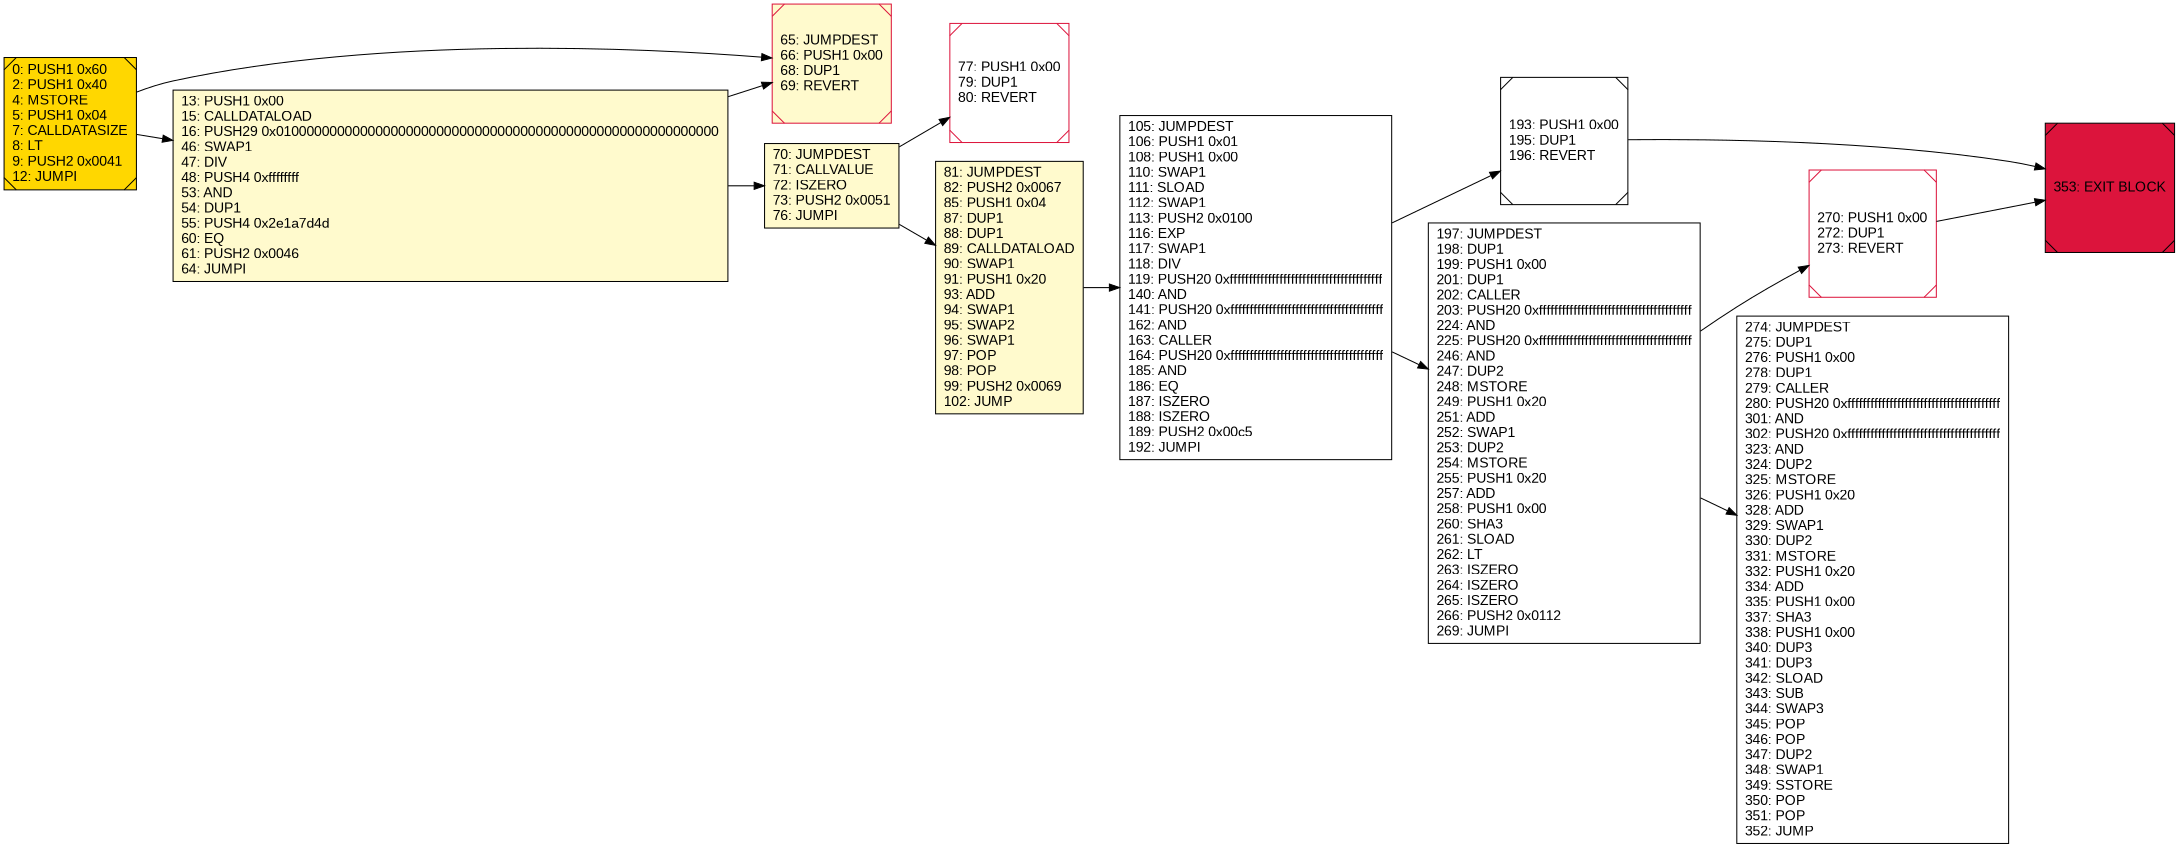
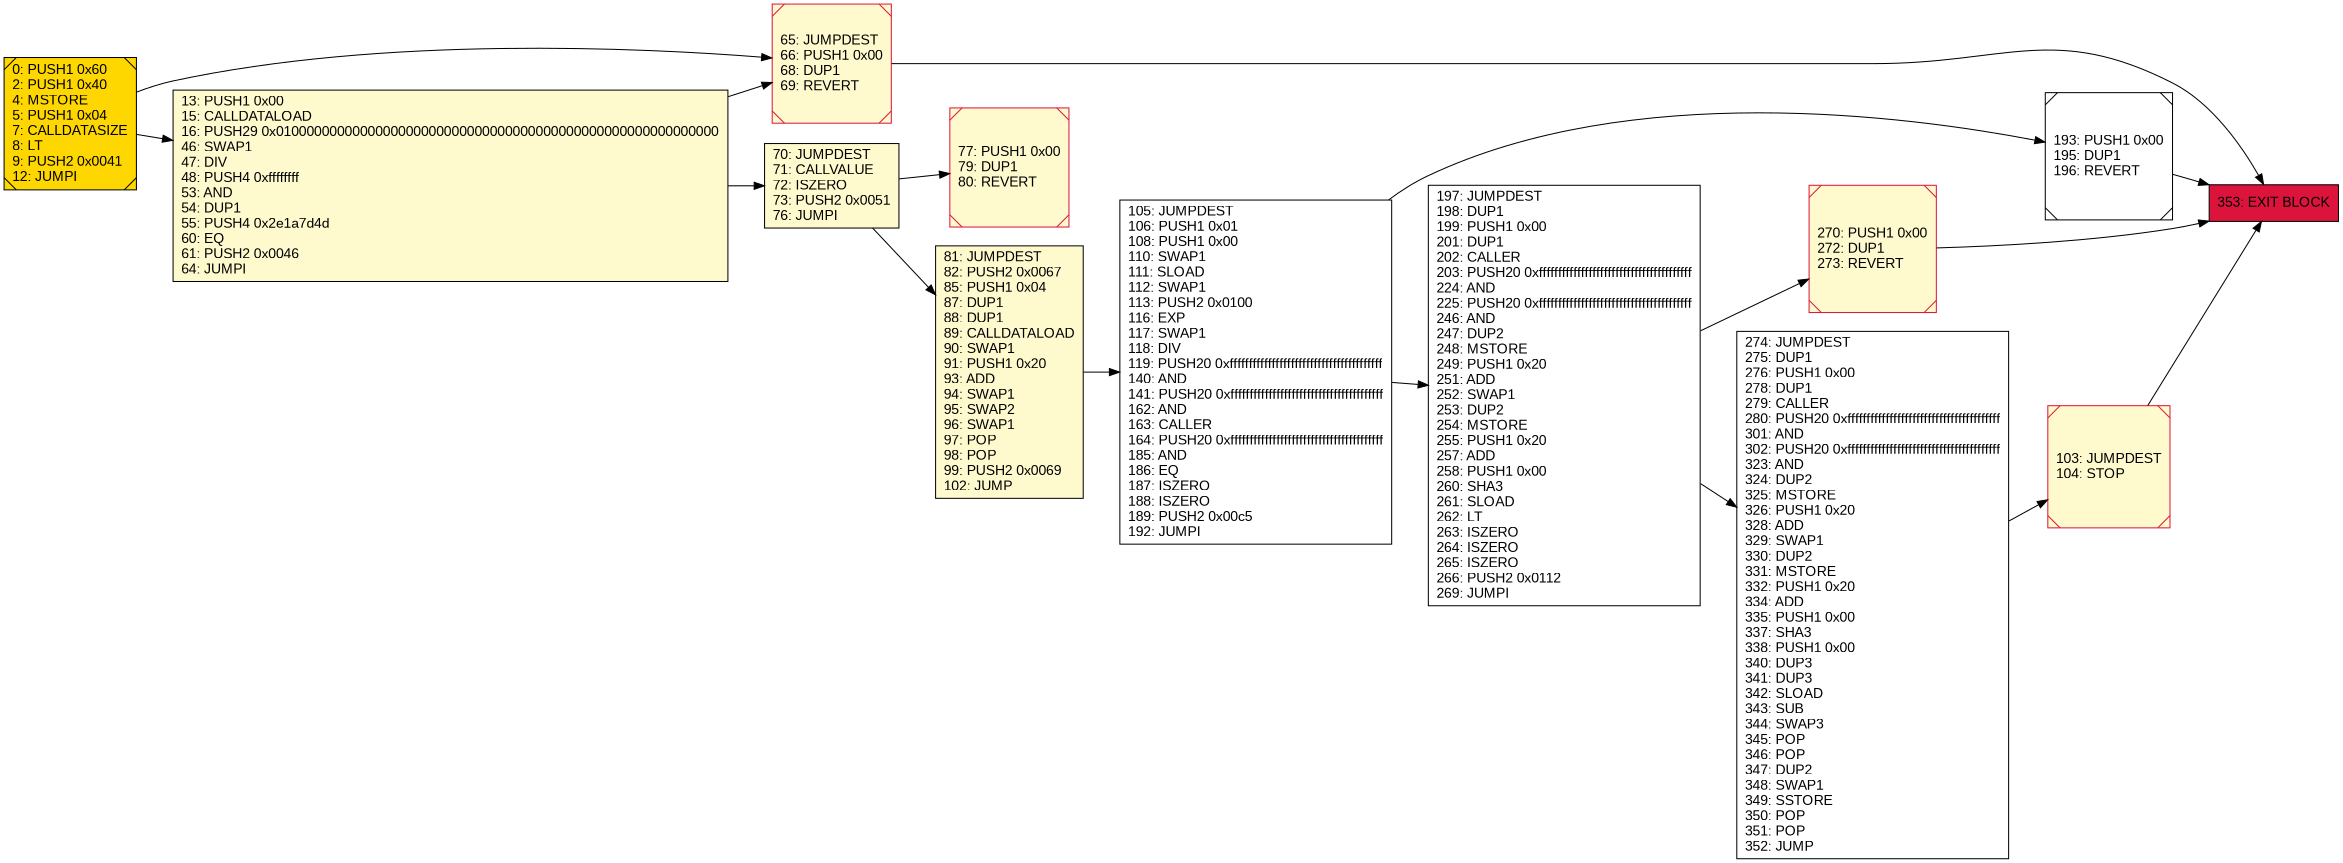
edge "65: JUMPDEST 66: PUSH1 0x00 68: DUP1 69: REVERT" -> "353: EXIT BLOCK": added
node "77: PUSH1 0x00 79: DUP1 80: REVERT": fillcolor white -> lemonchiffon
node "353: EXIT BLOCK": shape Msquare -> box
node "270: PUSH1 0x00 272: DUP1 273: REVERT": fillcolor white -> lemonchiffon
node "103: JUMPDEST 104: STOP": added
